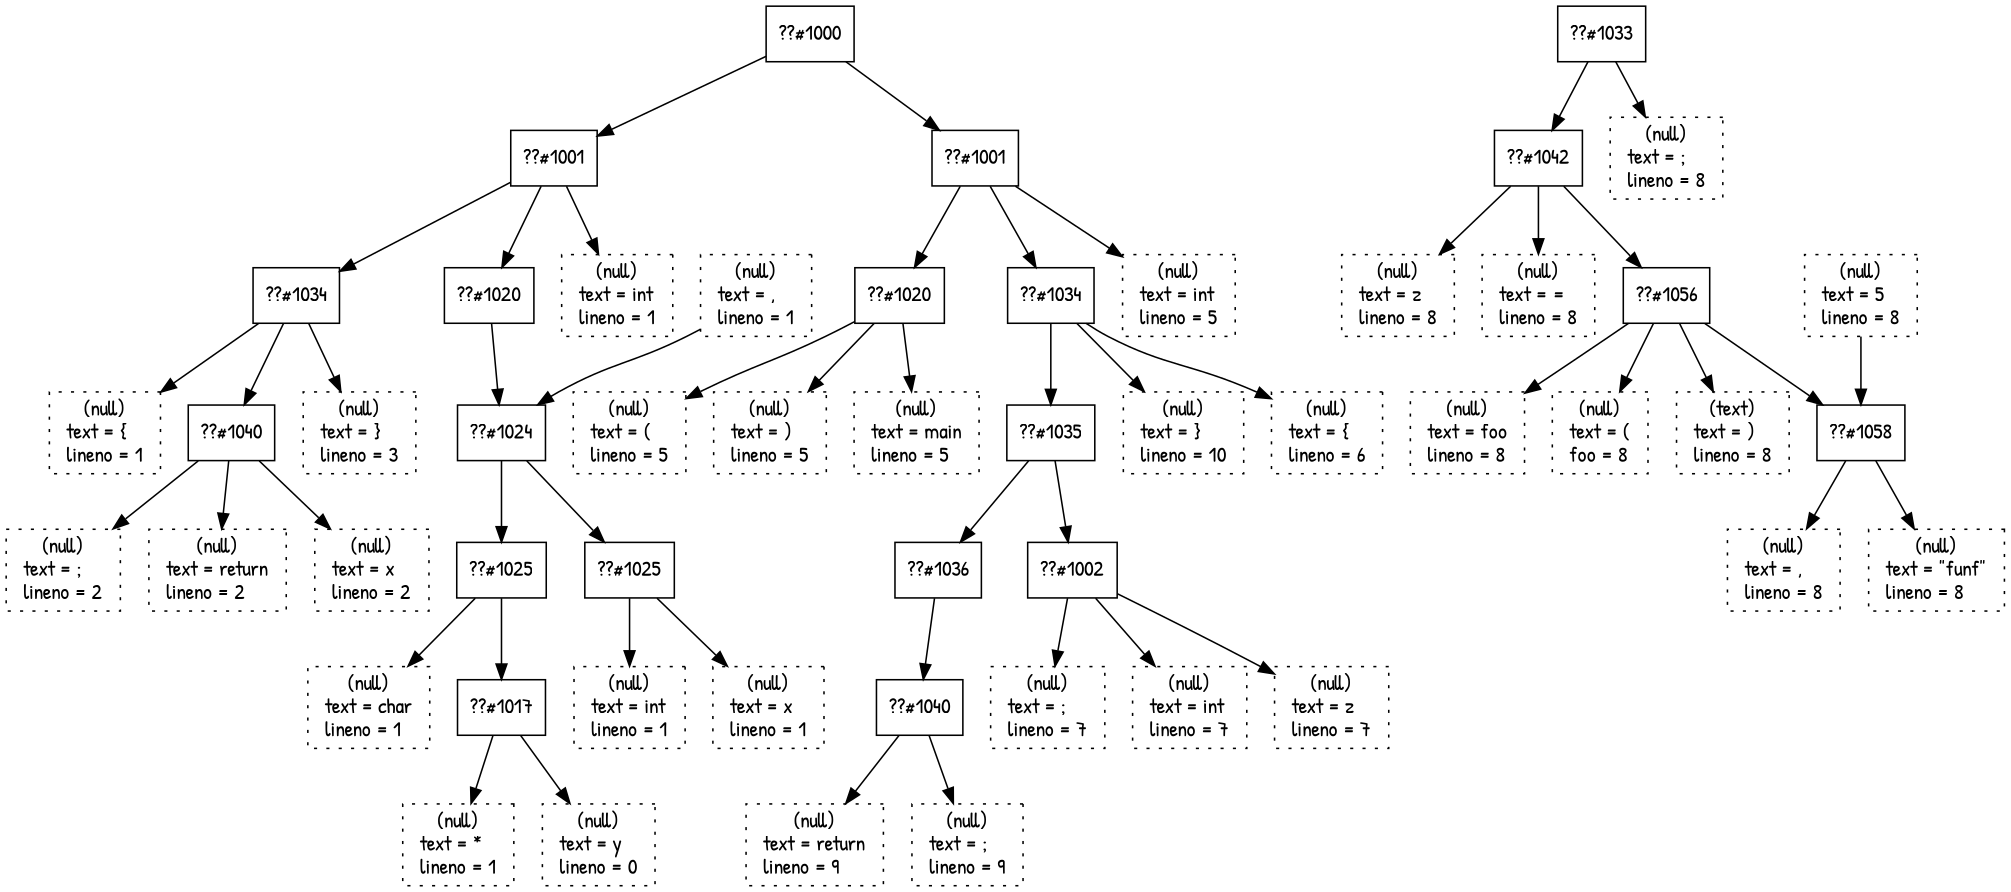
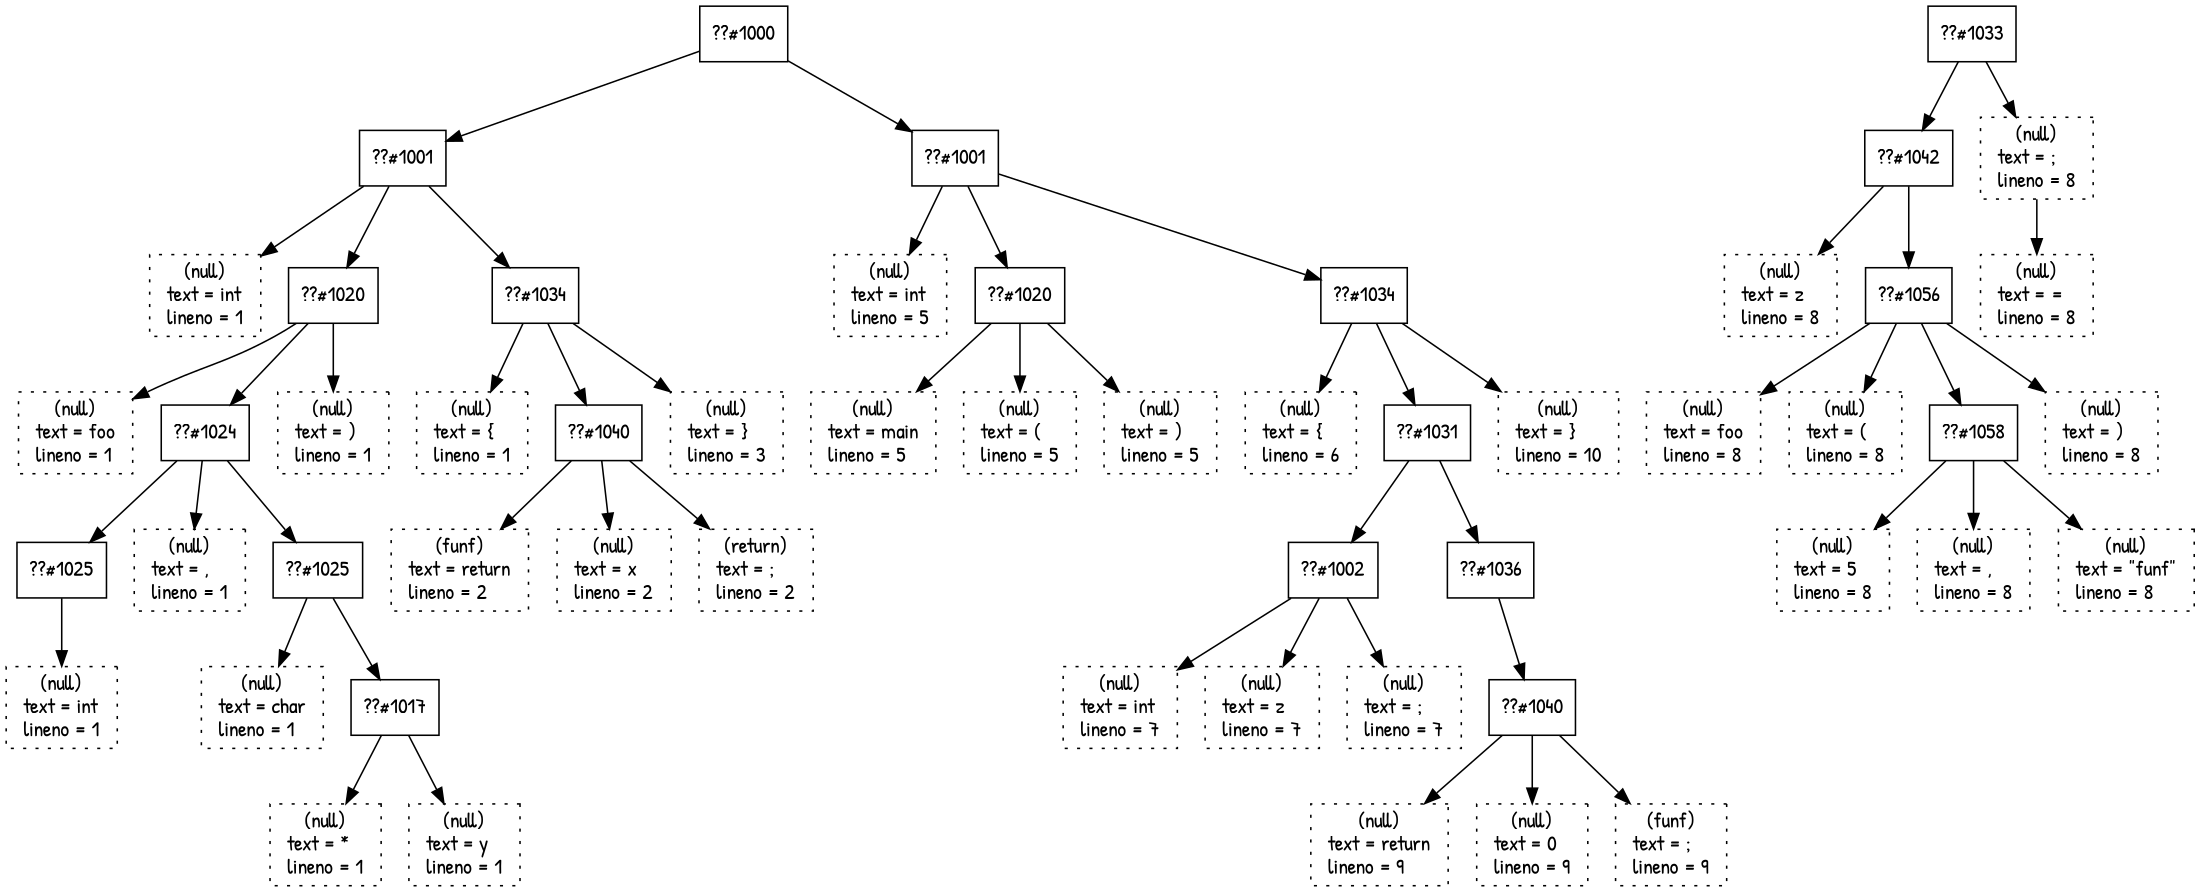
edge "??#1042" -> "(null) text = = lineno = 8": now "(null) text = ; lineno = 8" -> "(null) text = = lineno = 8"
edge "(null) text = , lineno = 1" -> "??#1024": reversed
edge "(null) text = 5 lineno = 8" -> "??#1058": reversed
node "(null) text = foo lineno = 1": added
node "(null) text = ) lineno = 1": added
node "??#1035": label "??#1035" -> "??#1031"
node "(null) text = ( foo = 8": label "(null) text = ( foo = 8" -> "(null) text = ( lineno = 8"
node "(text) text = ) lineno = 8": label "(text) text = ) lineno = 8" -> "(null) text = ) lineno = 8"
node "(null) text = ; lineno = 2": label "(null) text = ; lineno = 2" -> "(return) text = ; lineno = 2"
node "(null) text = return lineno = 2": label "(null) text = return lineno = 2" -> "(funf) text = return lineno = 2"
node "(null) text = x lineno = 1": removed
node "(null) text = y lineno = 0": label "(null) text = y lineno = 0" -> "(null) text = y lineno = 1"
node "(null) text = ; lineno = 9": label "(null) text = ; lineno = 9" -> "(funf) text = ; lineno = 9"
node "(null) text = 0 lineno = 9": added
